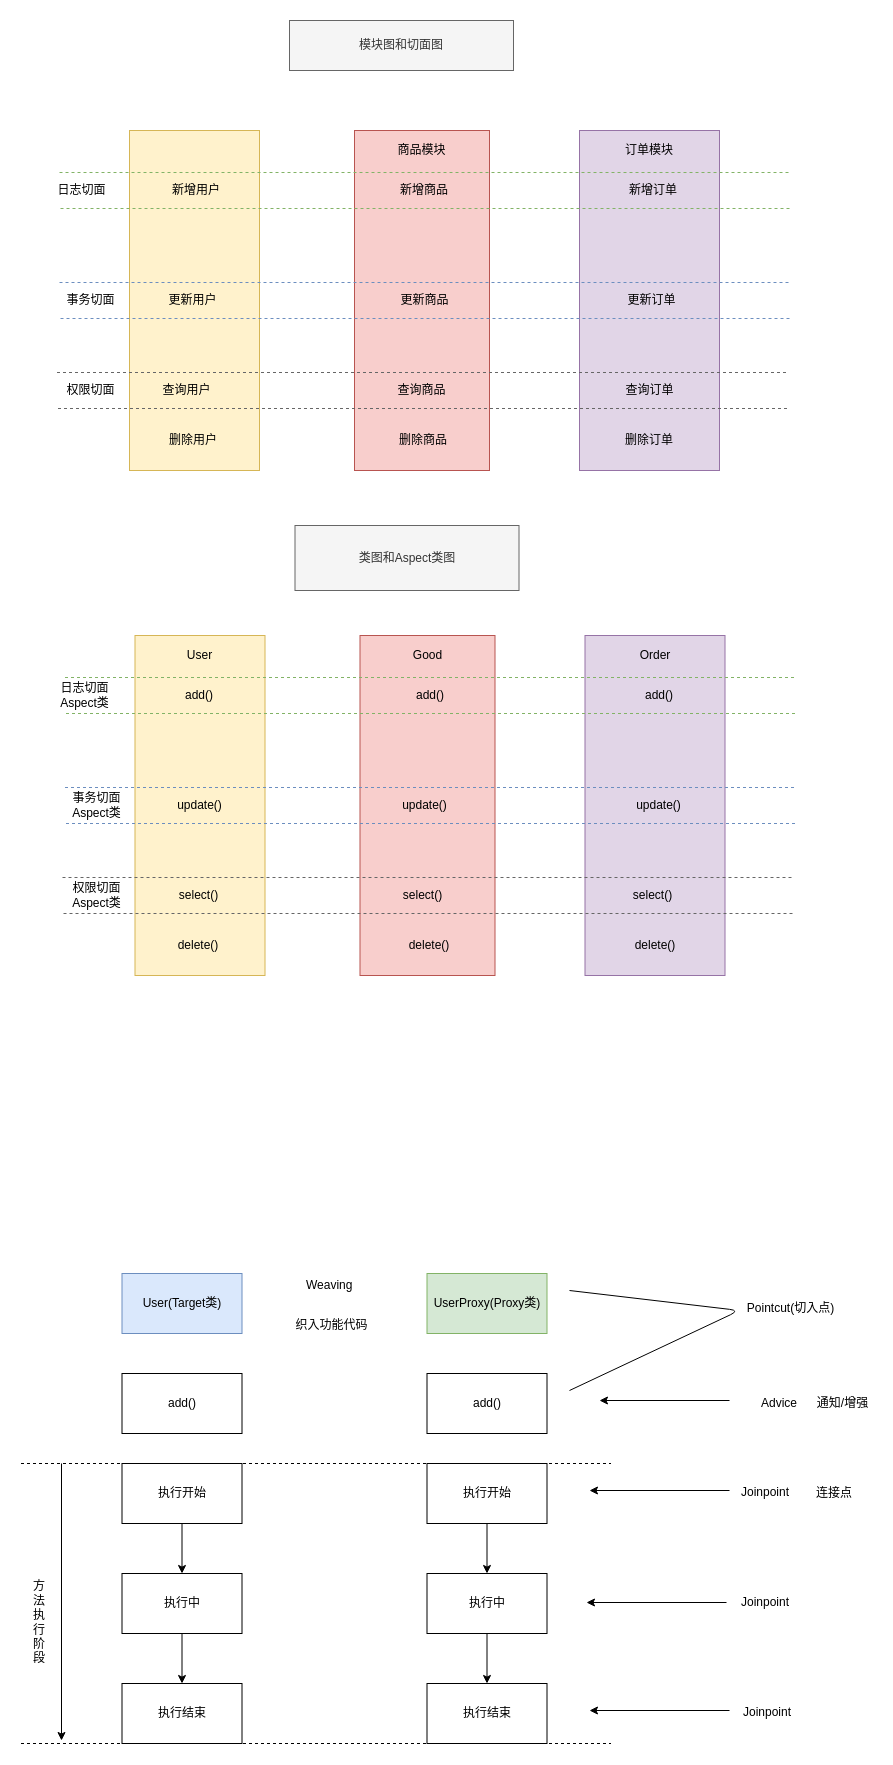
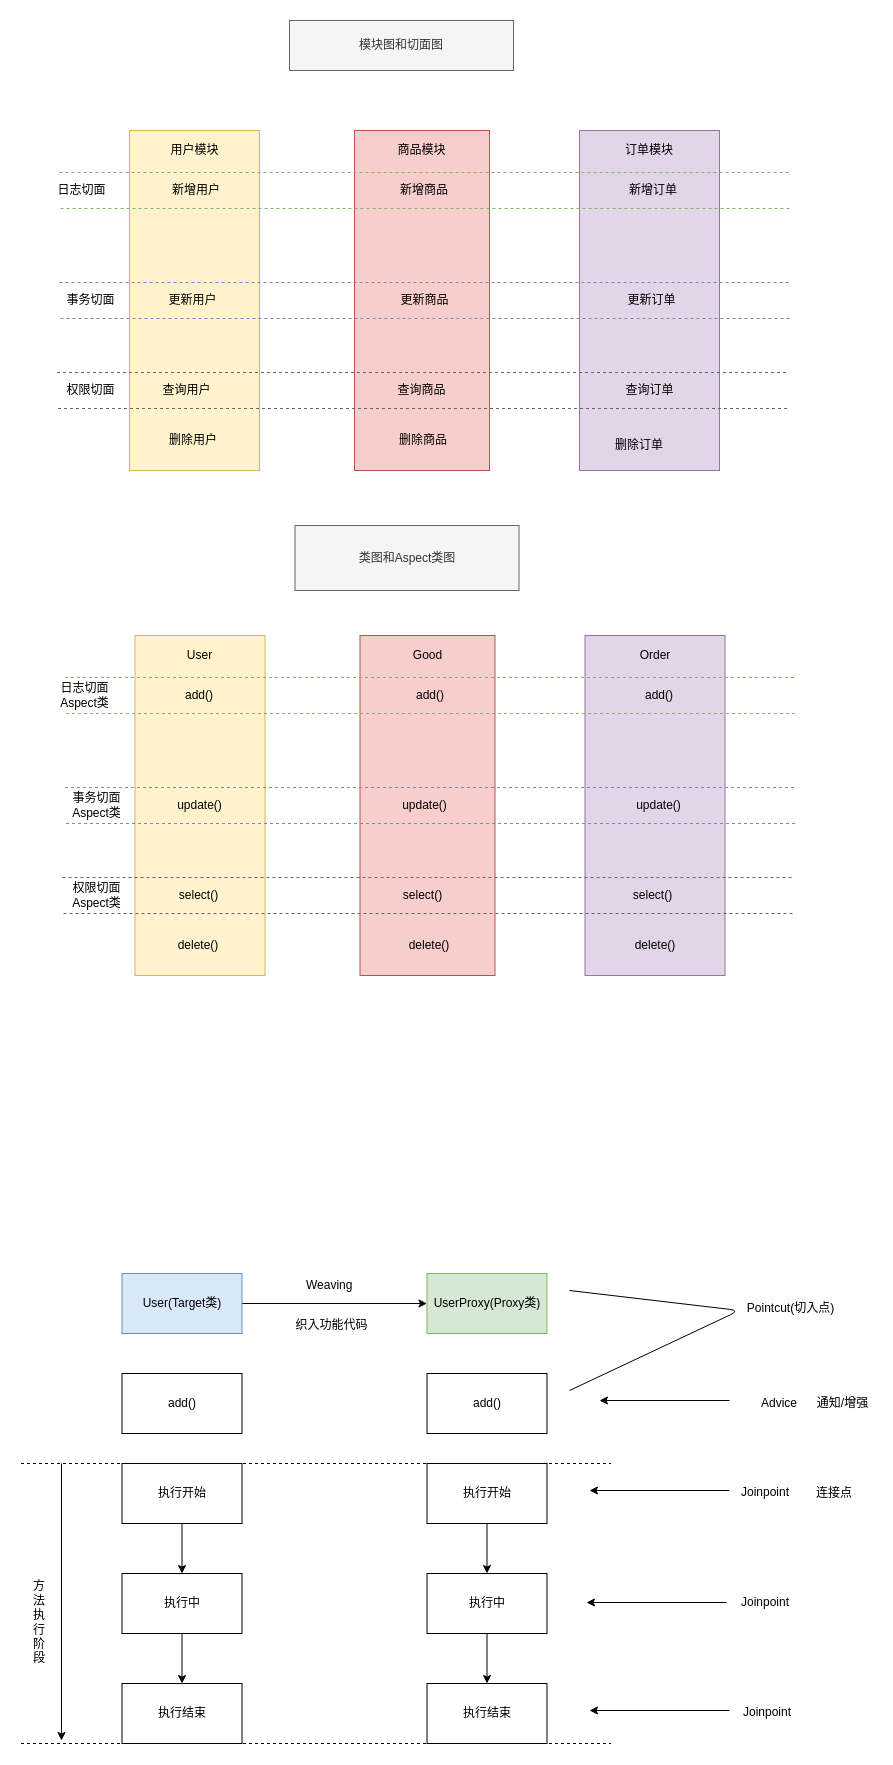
node "用户模块": added
node "删除订单": moved (650, 441) -> (640, 446)
edge "User(Target类)" -> "UserProxy(Proxy类)": added
